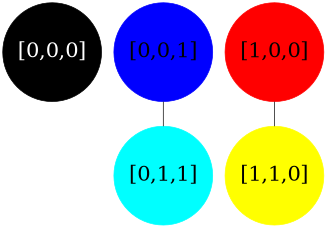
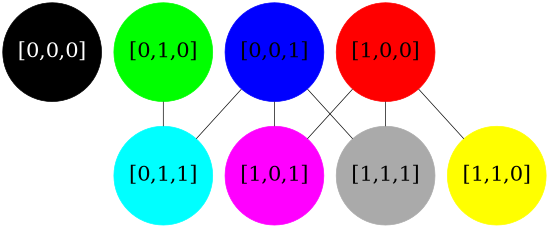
node "[0,1,0]": added
node "[1,0,1]": added
node "[1,1,1]": added
